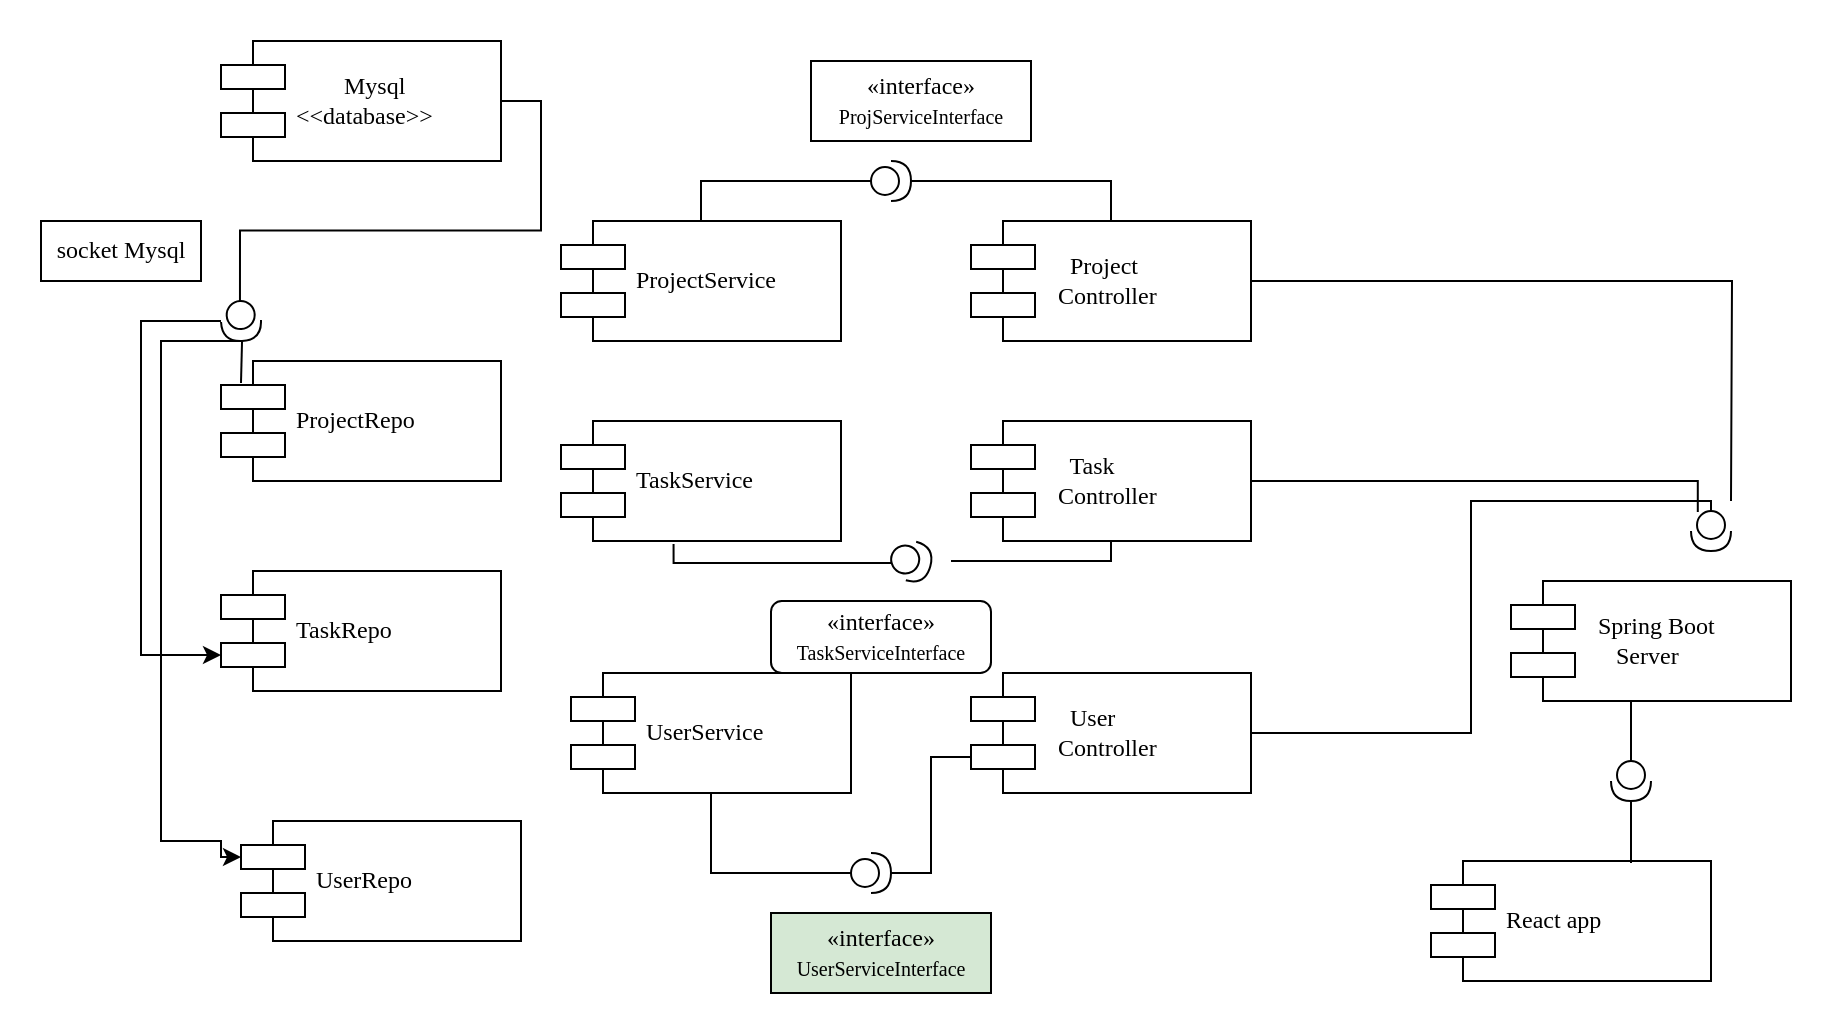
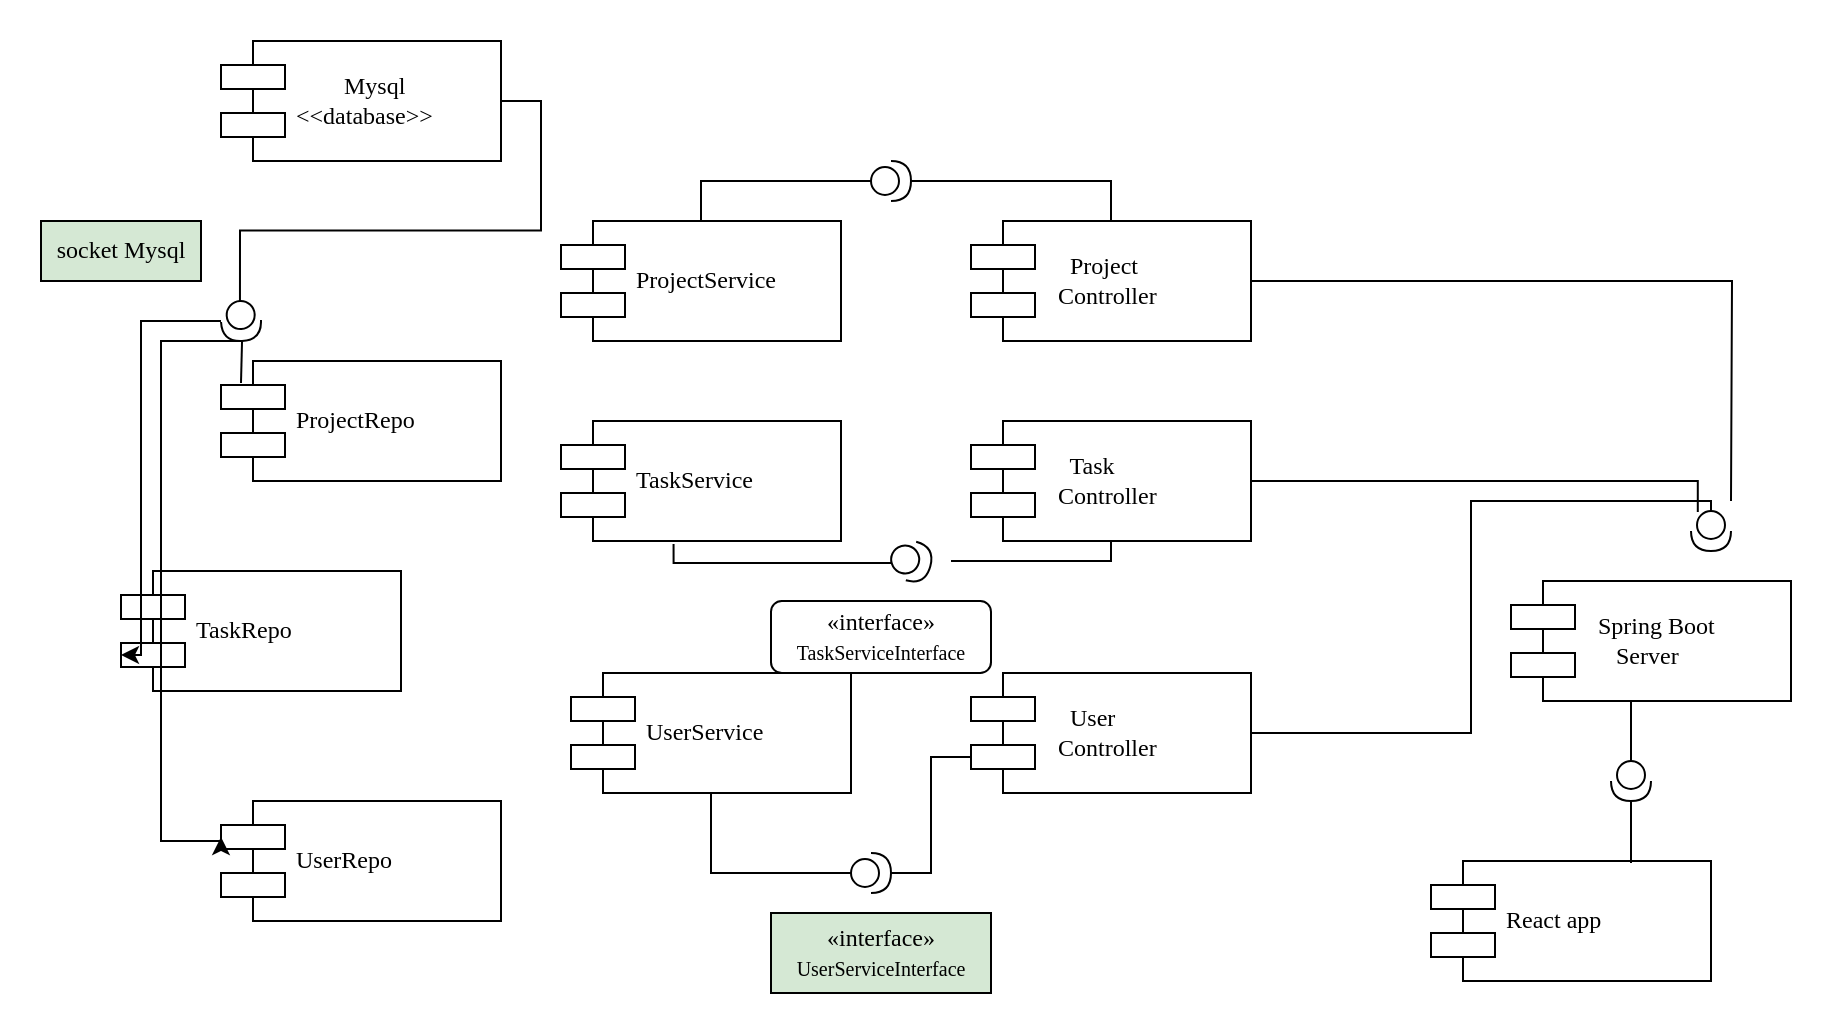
node "«interface» ProjServiceInterface": removed
node "socket Mysql": fillcolor #ffffff -> #d5e8d4
node "TaskRepo": moved (361, 631) -> (261, 631)
node "UserRepo": moved (381, 881) -> (361, 861)
